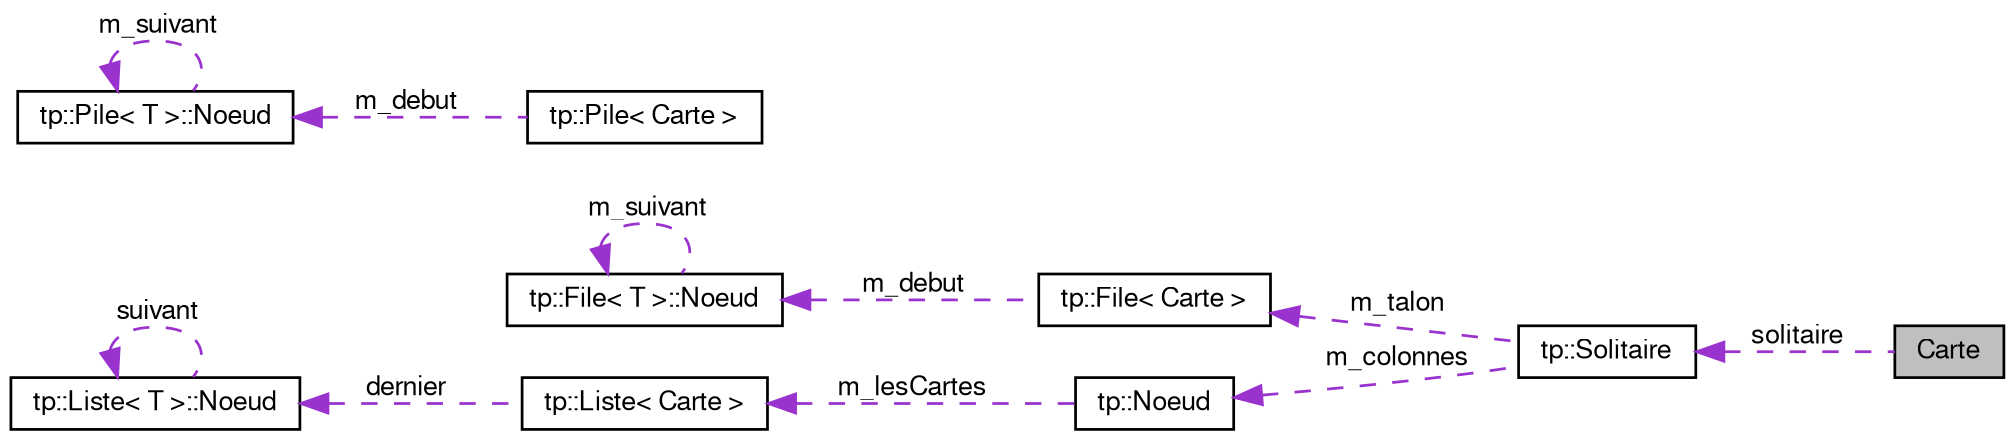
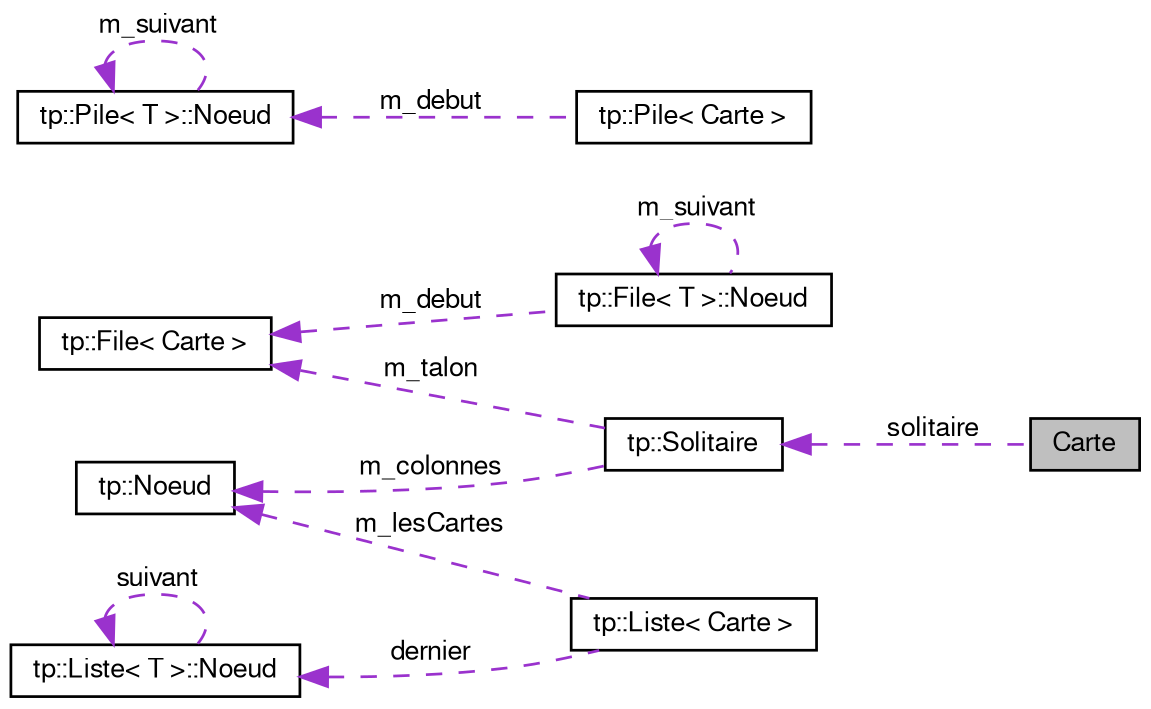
edge "tp::File< Carte >" -> "tp::File< T >::Noeud": reversed
edge "tp::Noeud" -> "tp::Liste< Carte >": reversed
